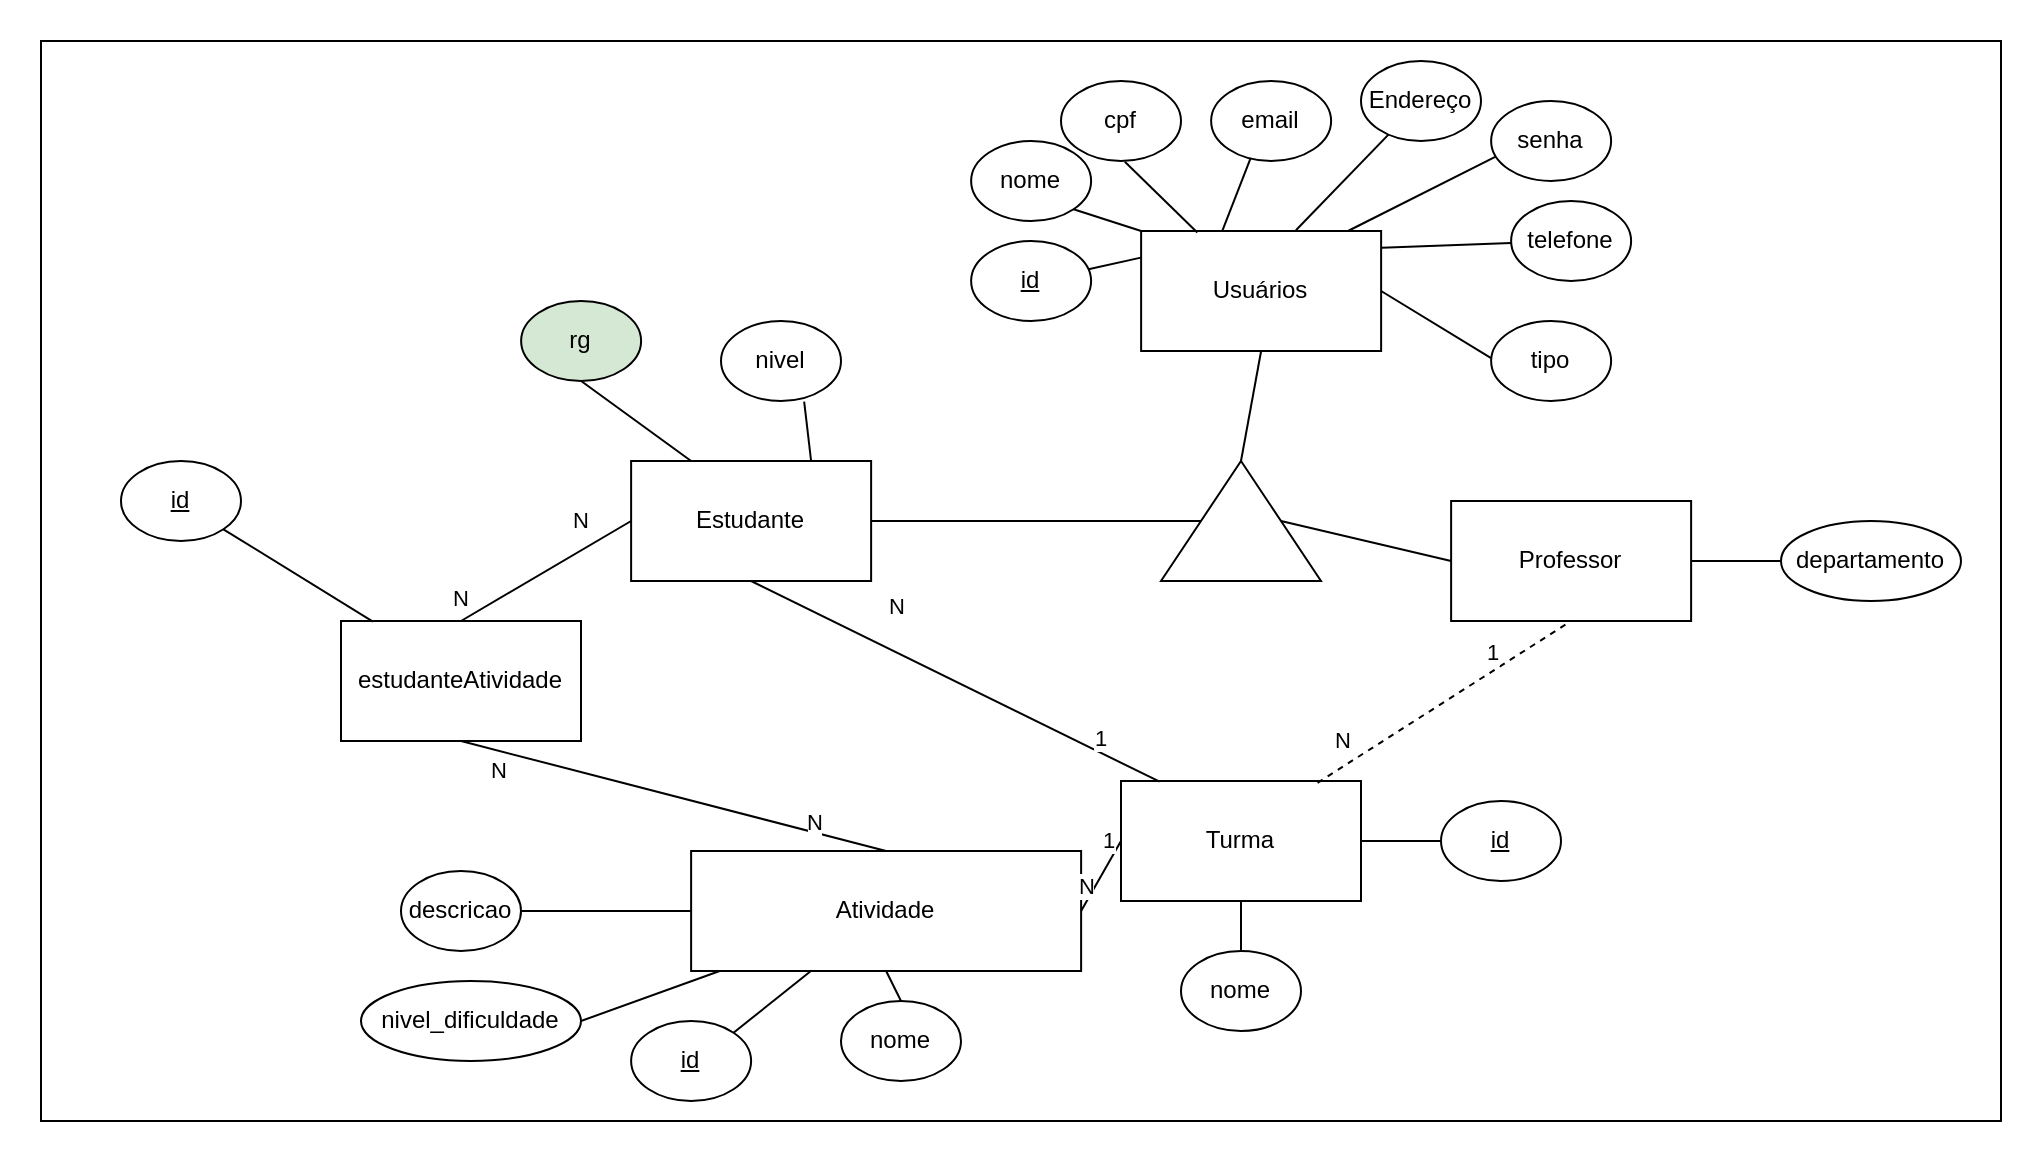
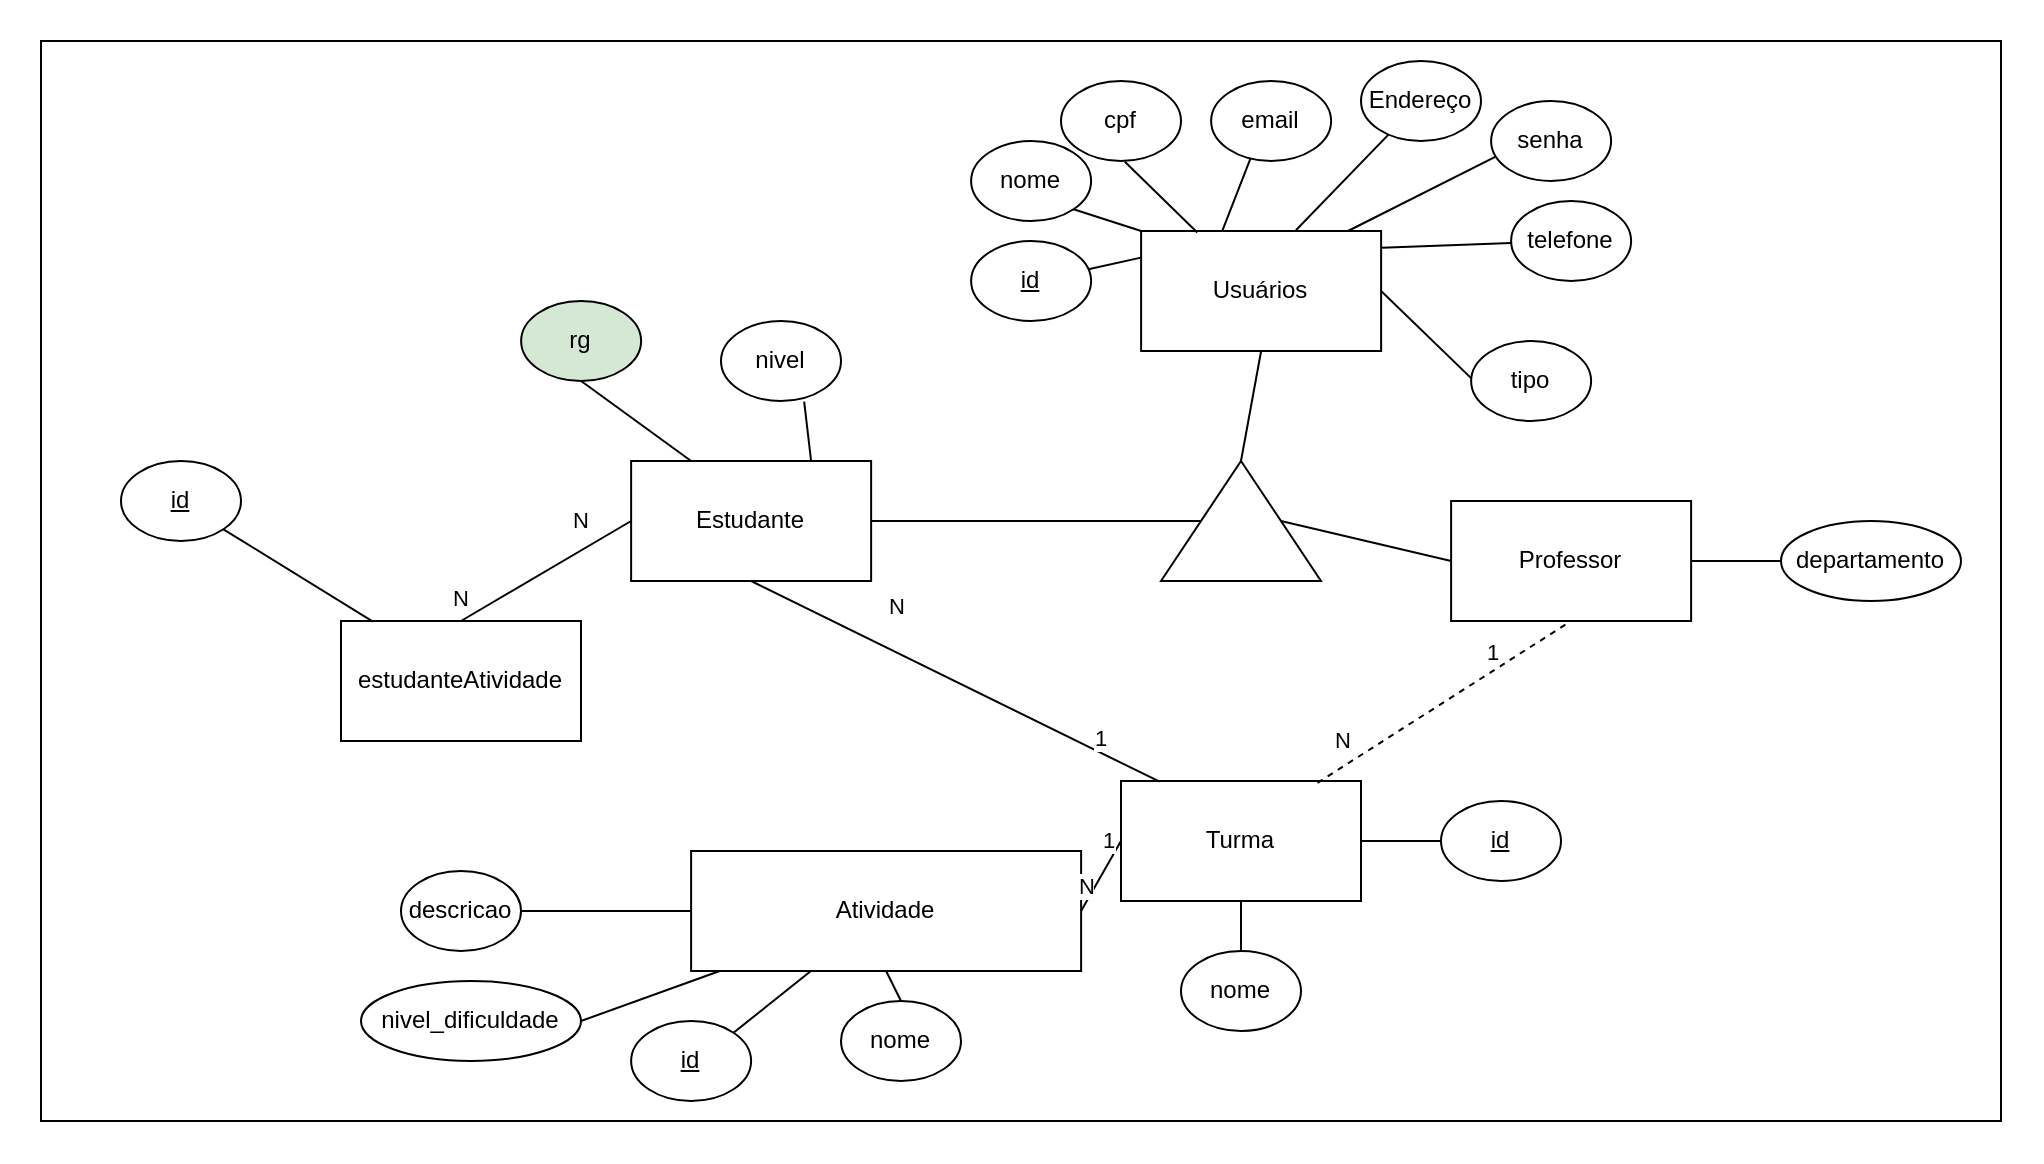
node "tipo": moved (1551, 361) -> (1531, 381)
edge "estudanteAtividade" -- "Atividade": removed, labels "N", "N"
